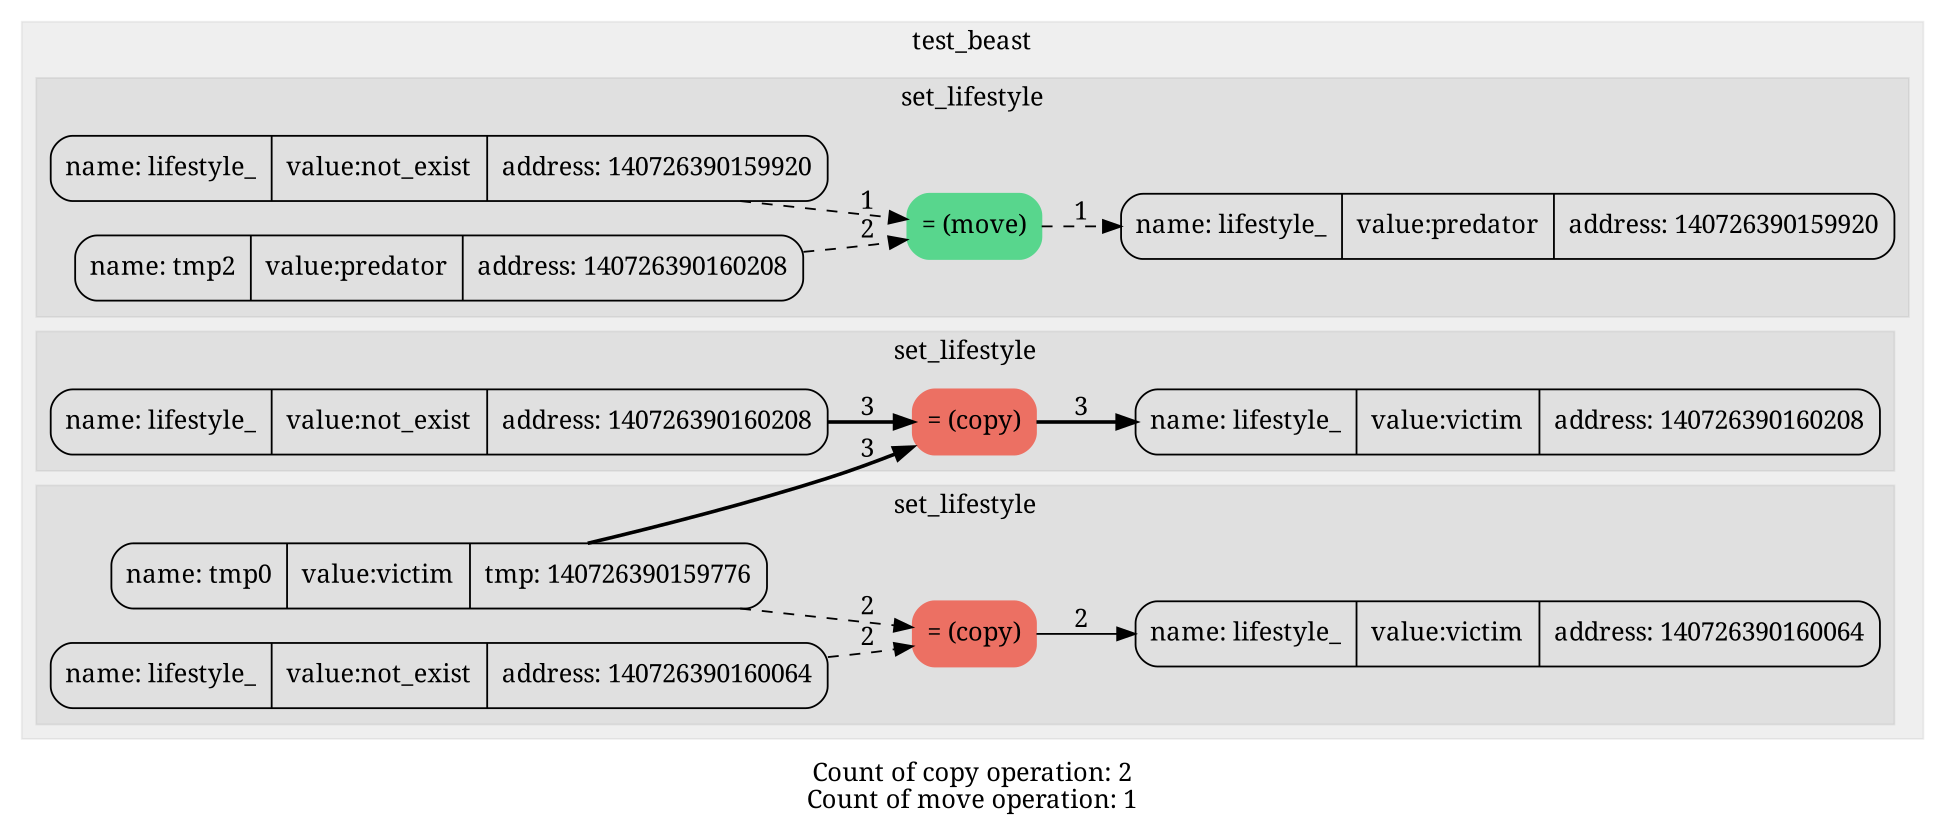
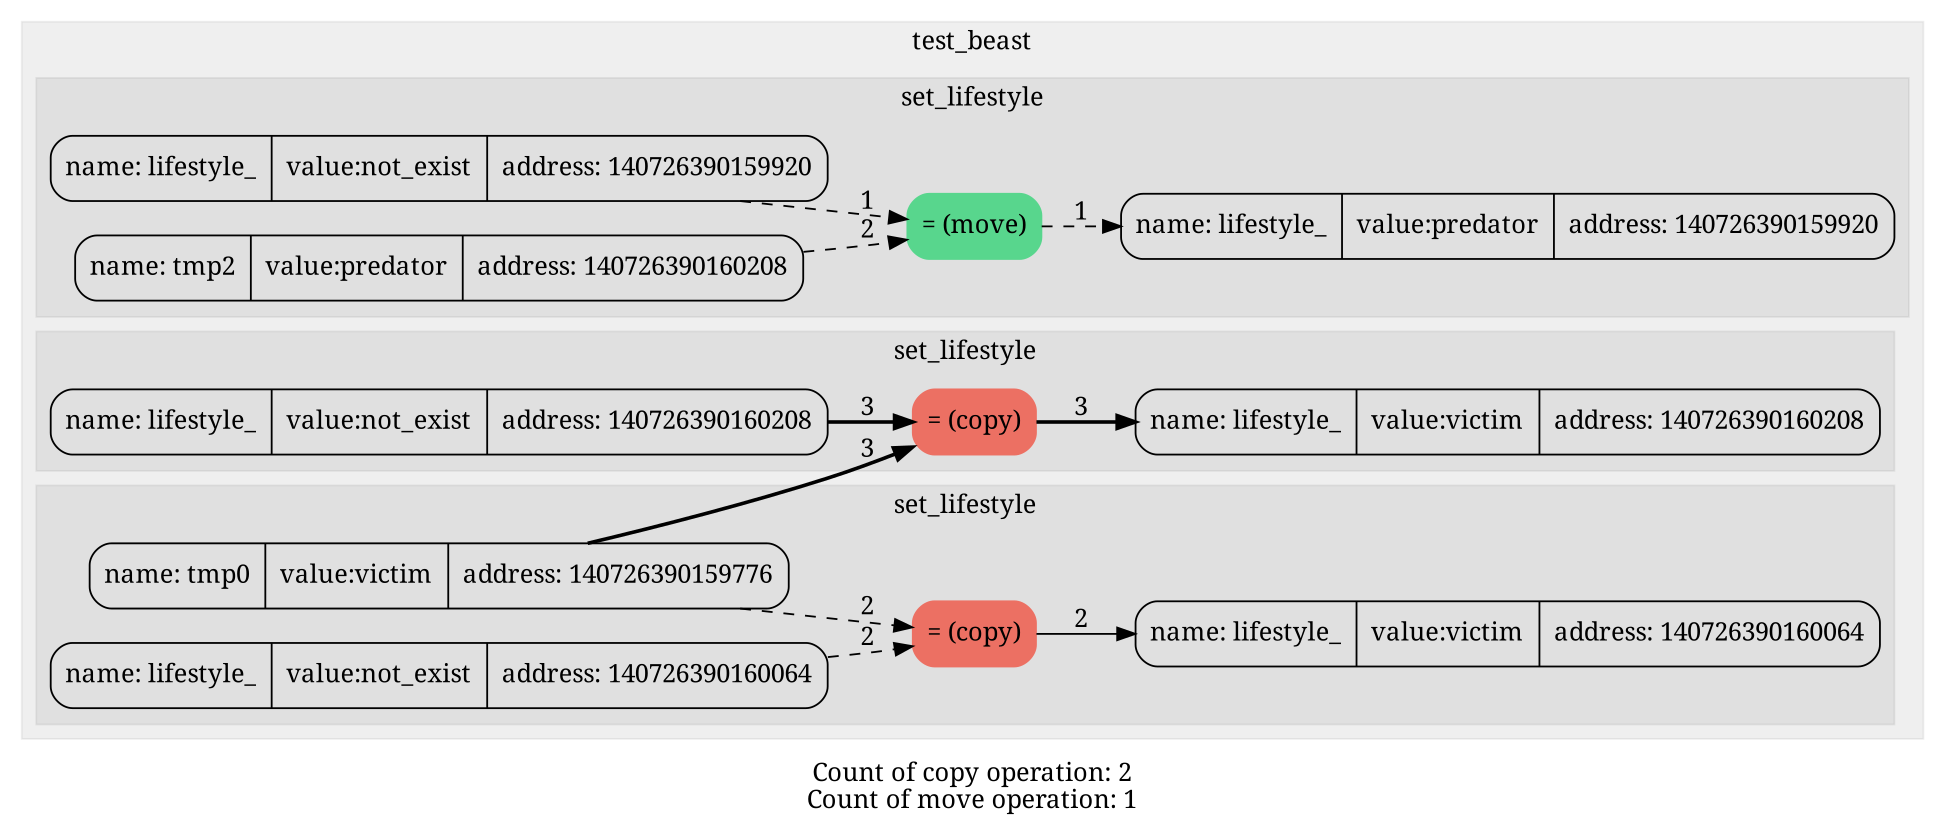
node "name: tmp0": text "tmp: 140726390159776" -> "address: 140726390159776"
